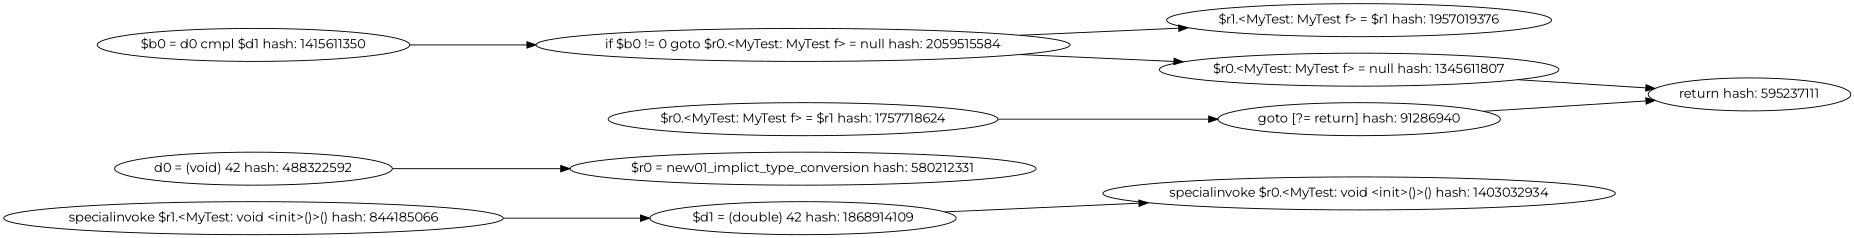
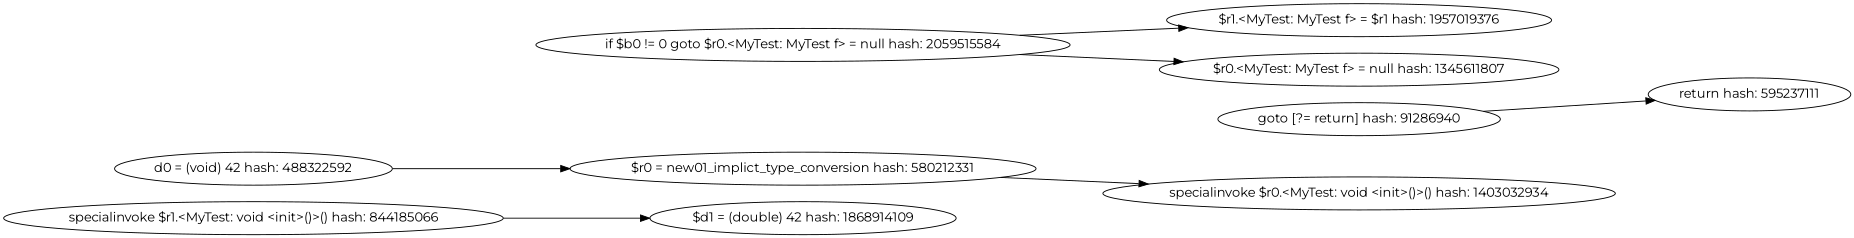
node "$b0 = d0 cmpl $d1 hash: 1415611350": removed
edge "$r0.<MyTest: MyTest f> = null hash: 1345611807" -> "return hash: 595237111": removed
node "$r0.<MyTest: MyTest f> = $r1 hash: 1757718624": removed
edge "$d1 = (double) 42 hash: 1868914109" -> "specialinvoke $r0.<MyTest: void <init>()>() hash: 1403032934": now "$r0 = new01_implict_type_conversion hash: 580212331" -> "specialinvoke $r0.<MyTest: void <init>()>() hash: 1403032934"
